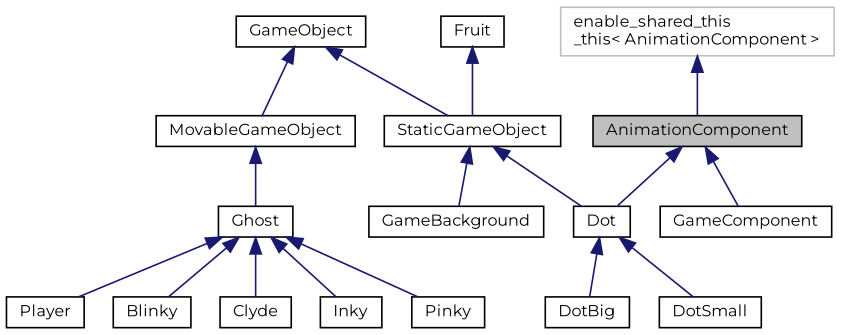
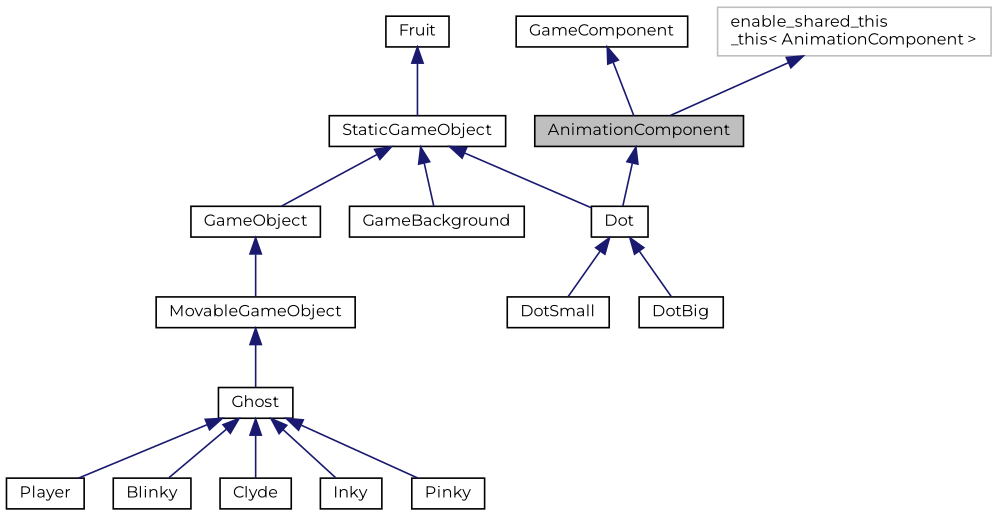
edge "StaticGameObject" -> "GameObject": reversed
edge "GameComponent" -> "AnimationComponent": reversed
